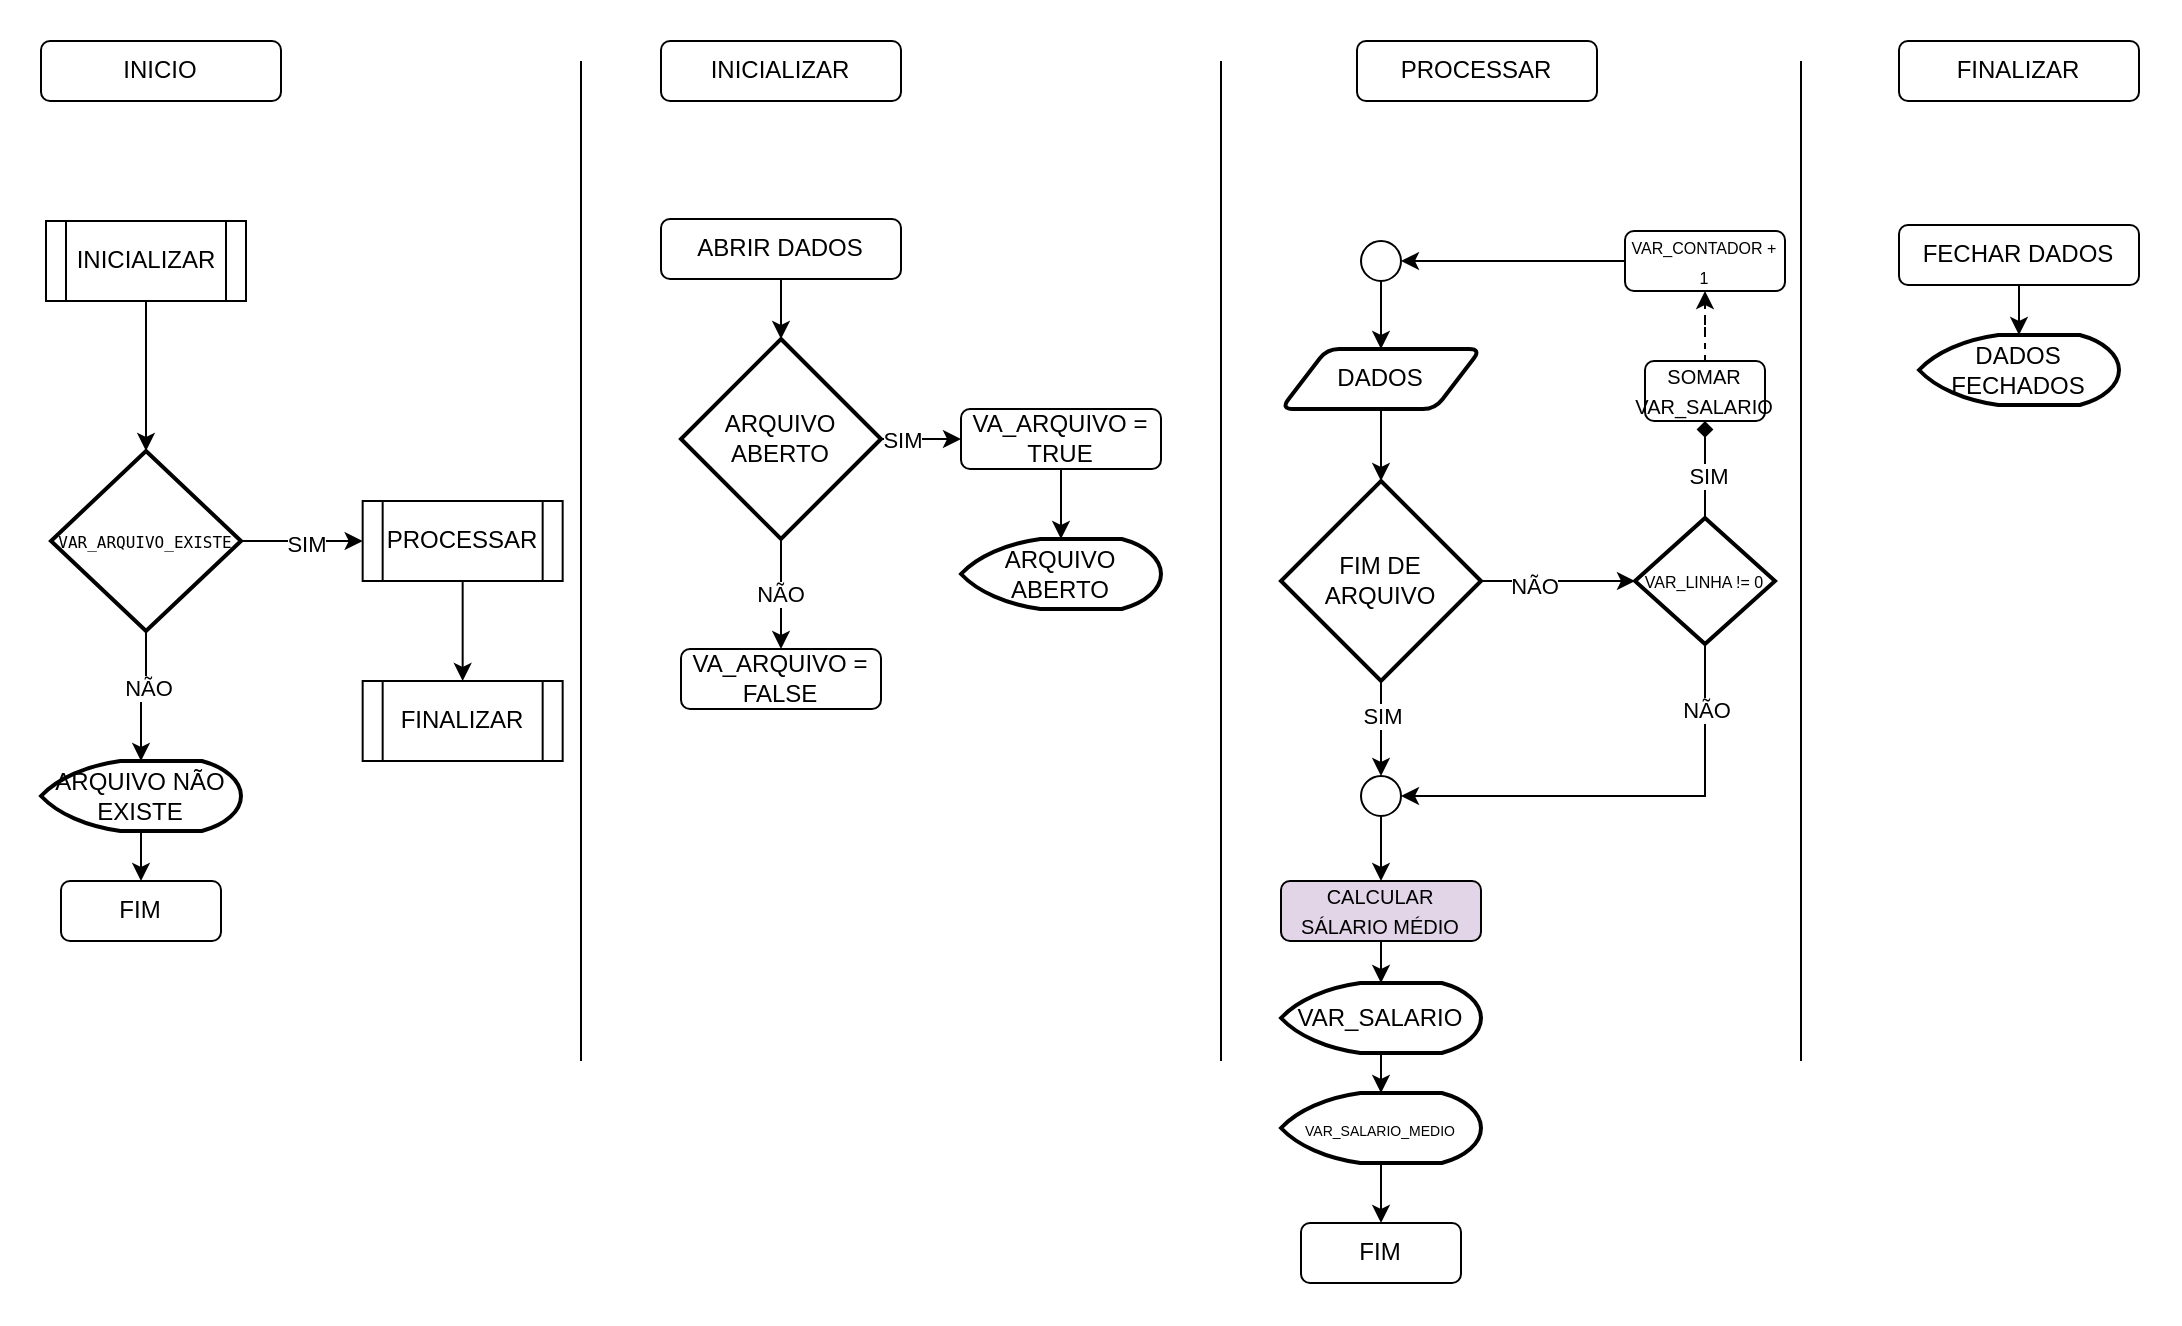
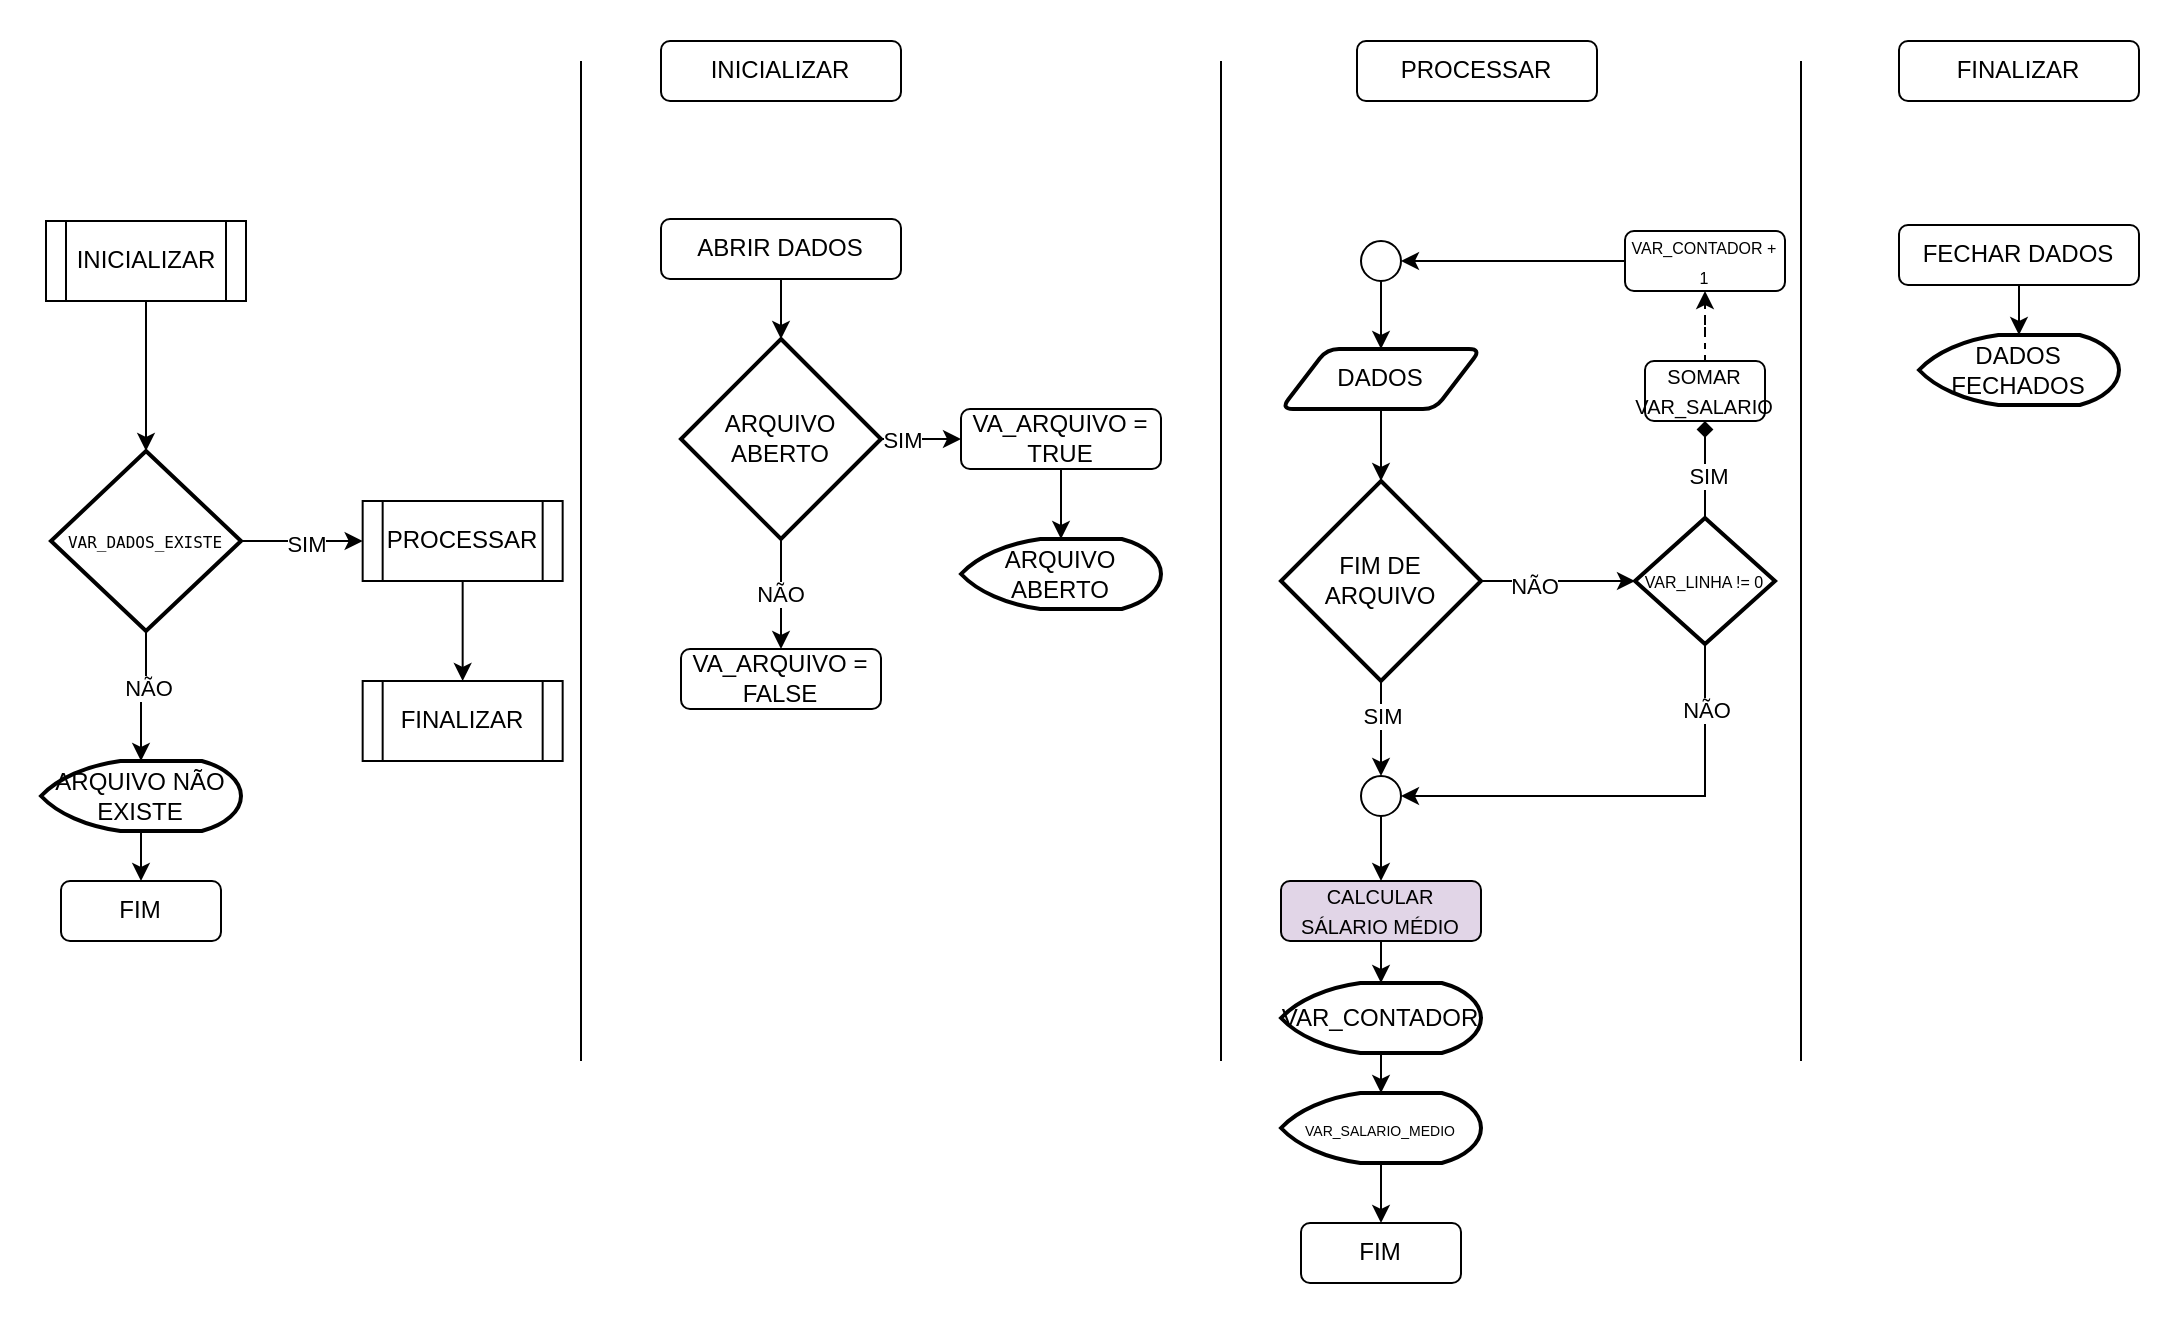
node "INICIO": removed
node "VAR_ARQUIVO_EXISTE": label "VAR_ARQUIVO_EXISTE" -> "VAR_DADOS_EXISTE"
node "VAR_SALARIO": label "VAR_SALARIO" -> "VAR_CONTADOR"
